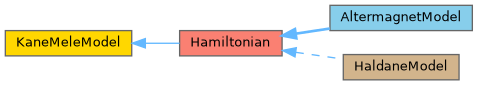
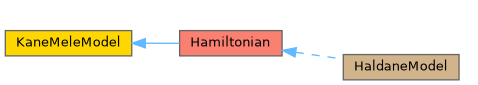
node "AltermagnetModel": removed
